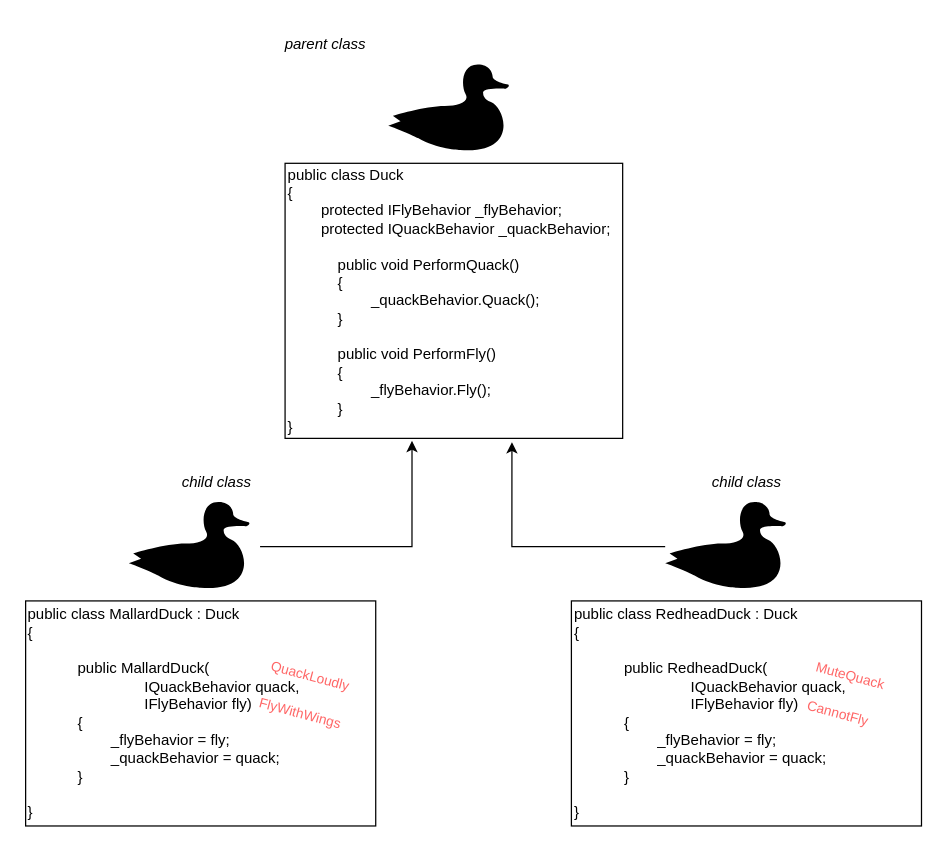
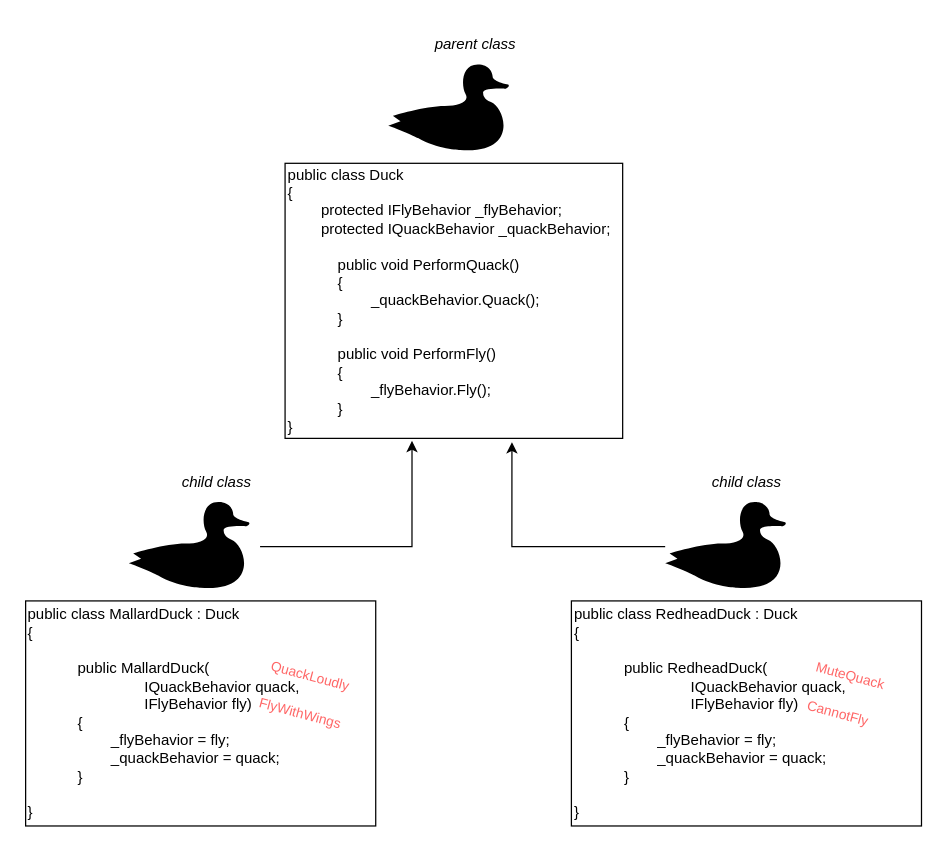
node "parent class": moved (326, 44) -> (476, 44)
